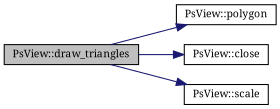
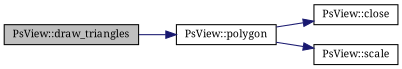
edge "PsView::draw_triangles" -> "PsView::close": now "PsView::polygon" -> "PsView::close"
edge "PsView::draw_triangles" -> "PsView::scale": now "PsView::polygon" -> "PsView::scale"
